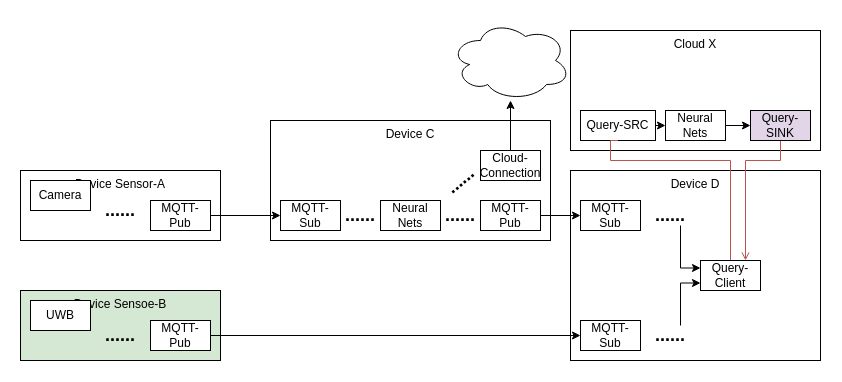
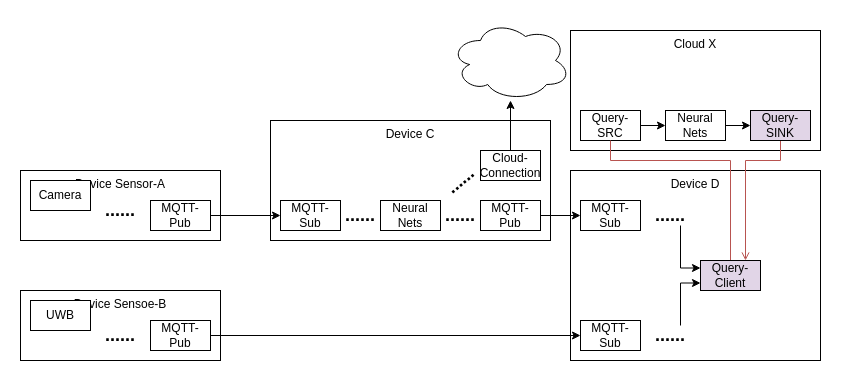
node "Query-SRC": size 75x30 -> 60x30
node "Query-Client": fillcolor #ffffff -> #e1d5e7
node "Device Sensoe-B": fillcolor #d5e8d4 -> #ffffff
